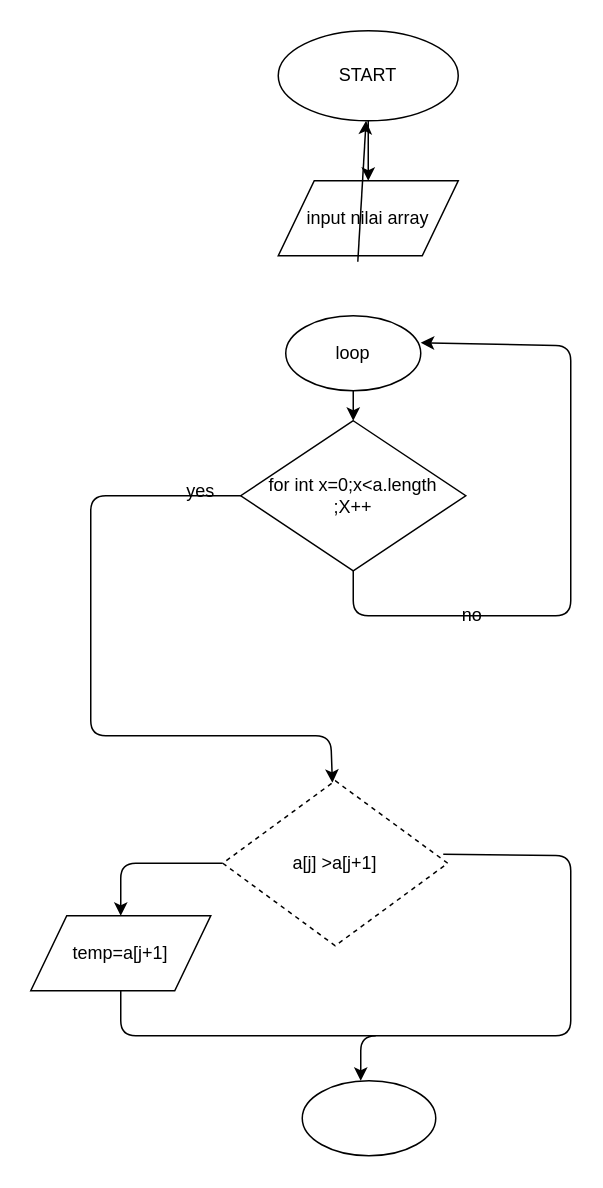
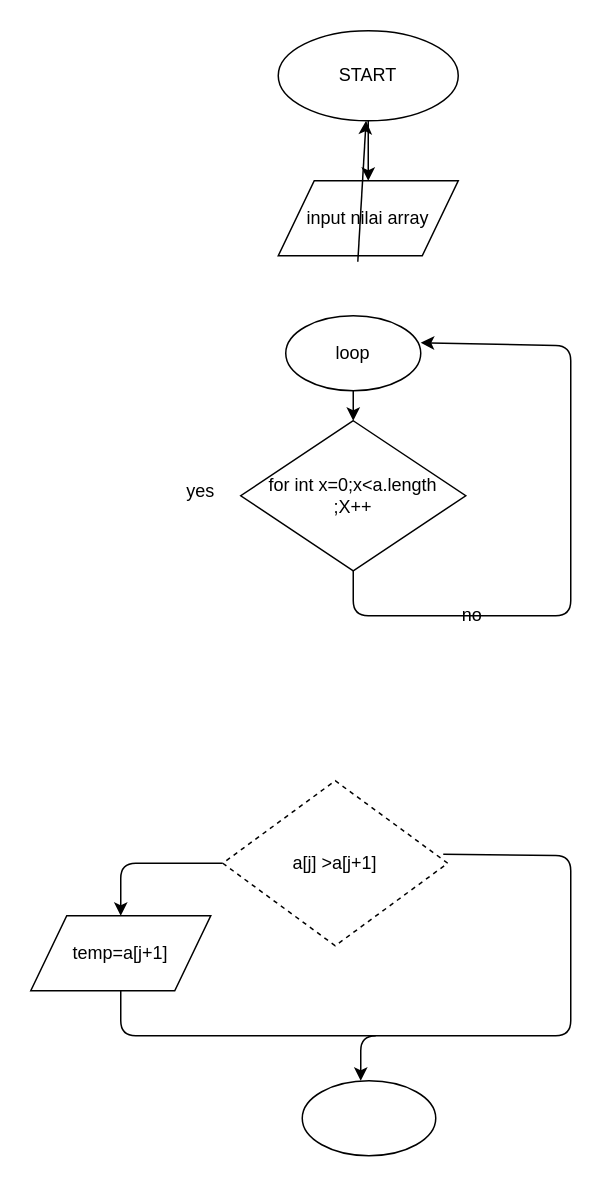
edge "for int x=0;x<a.length ;X++" -> "a[j] >a[j+1]": removed
